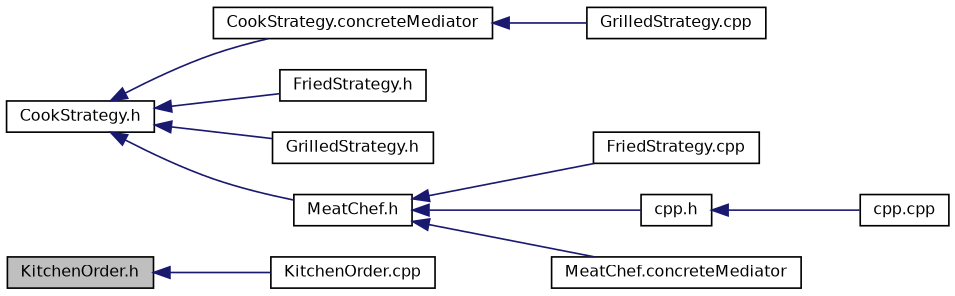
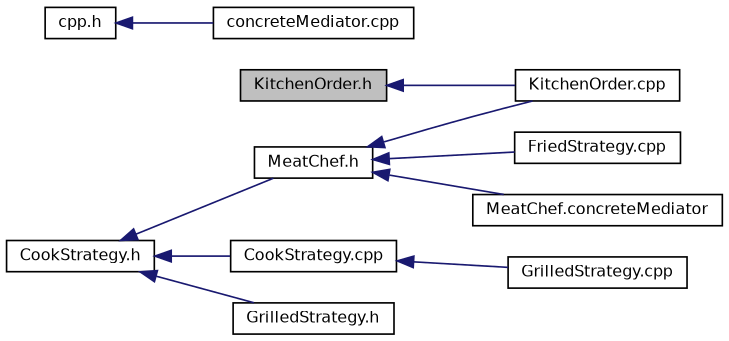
node "CookStrategy.concreteMediator": label "CookStrategy.concreteMediator" -> "CookStrategy.cpp"
node "FriedStrategy.h": removed
edge "cpp.h" -> "MeatChef.h": now "KitchenOrder.cpp" -> "MeatChef.h"
node "cpp.cpp": label "cpp.cpp" -> "concreteMediator.cpp"
